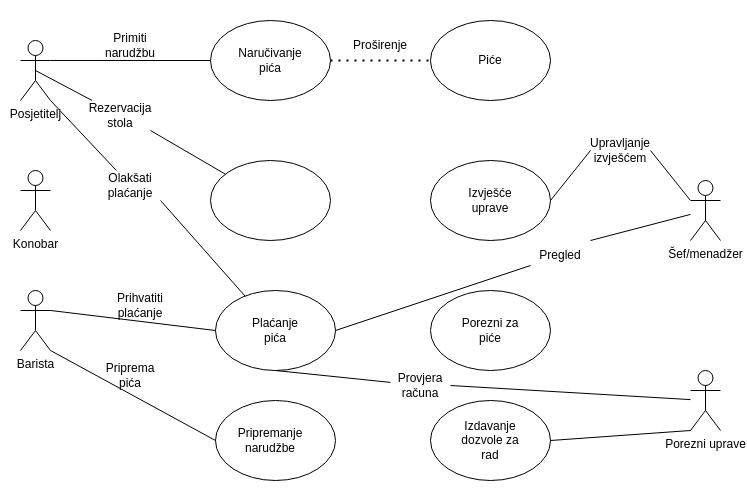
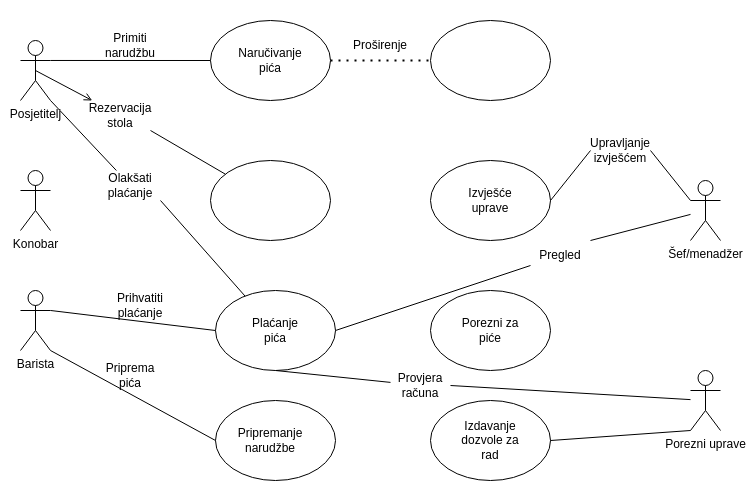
node "Piće": removed
edge "Posjetitelj" -- "Rezervacija stola": arrowhead none -> open
